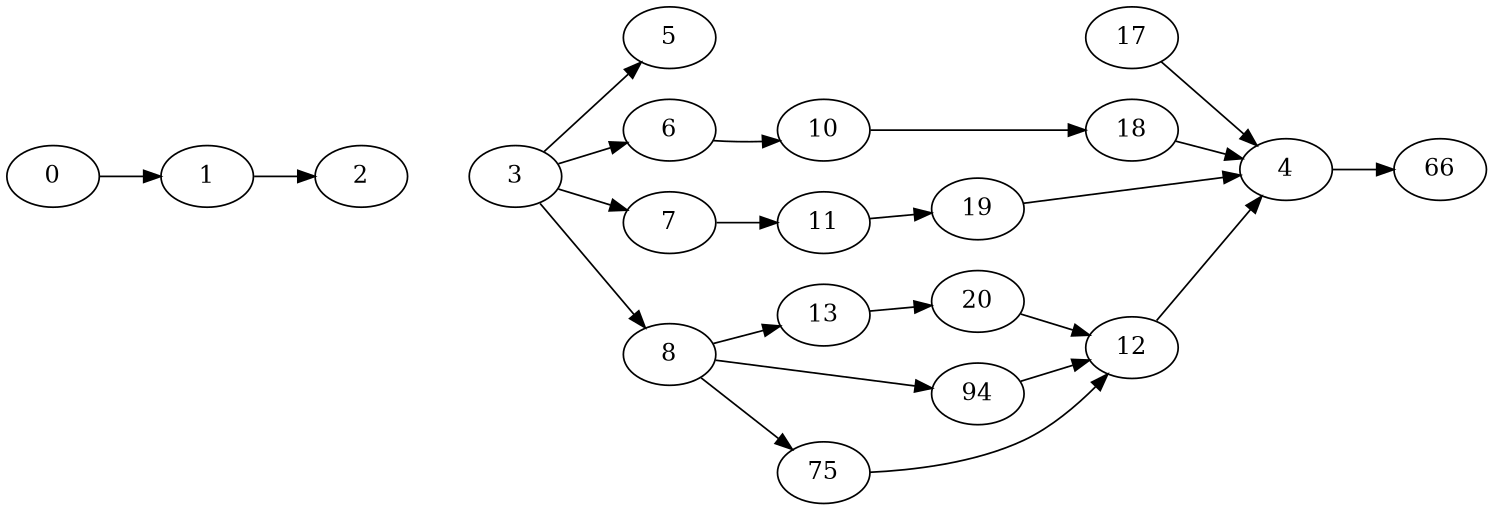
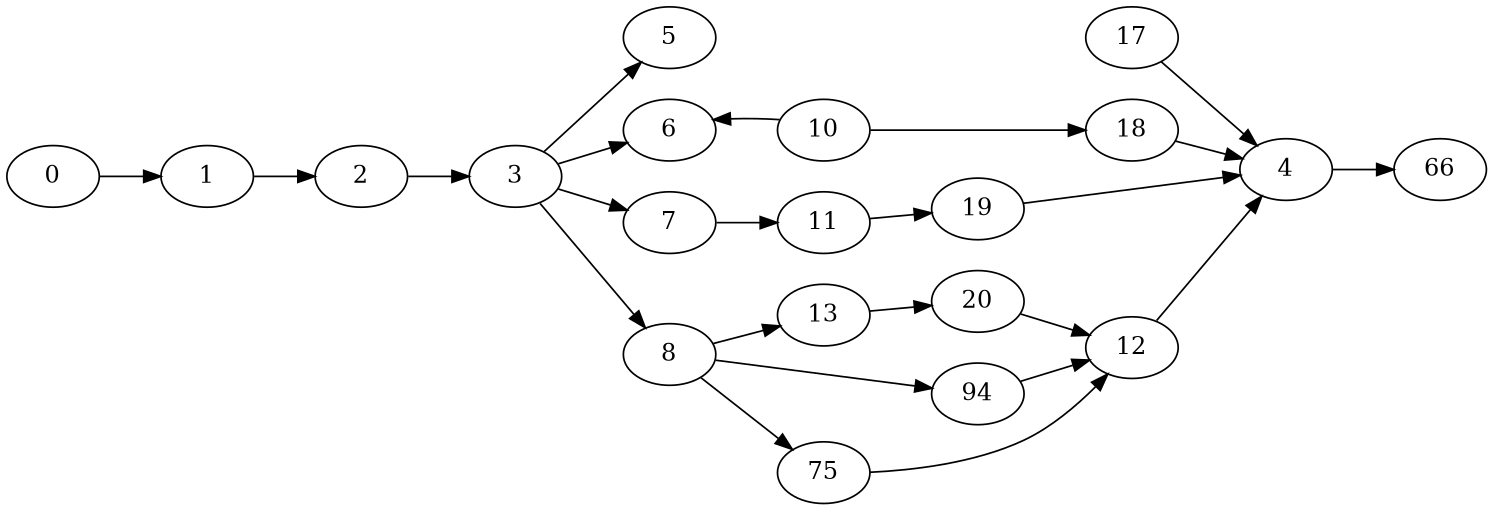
edge "6" -> "10": reversed
edge "2" -> "3": added
